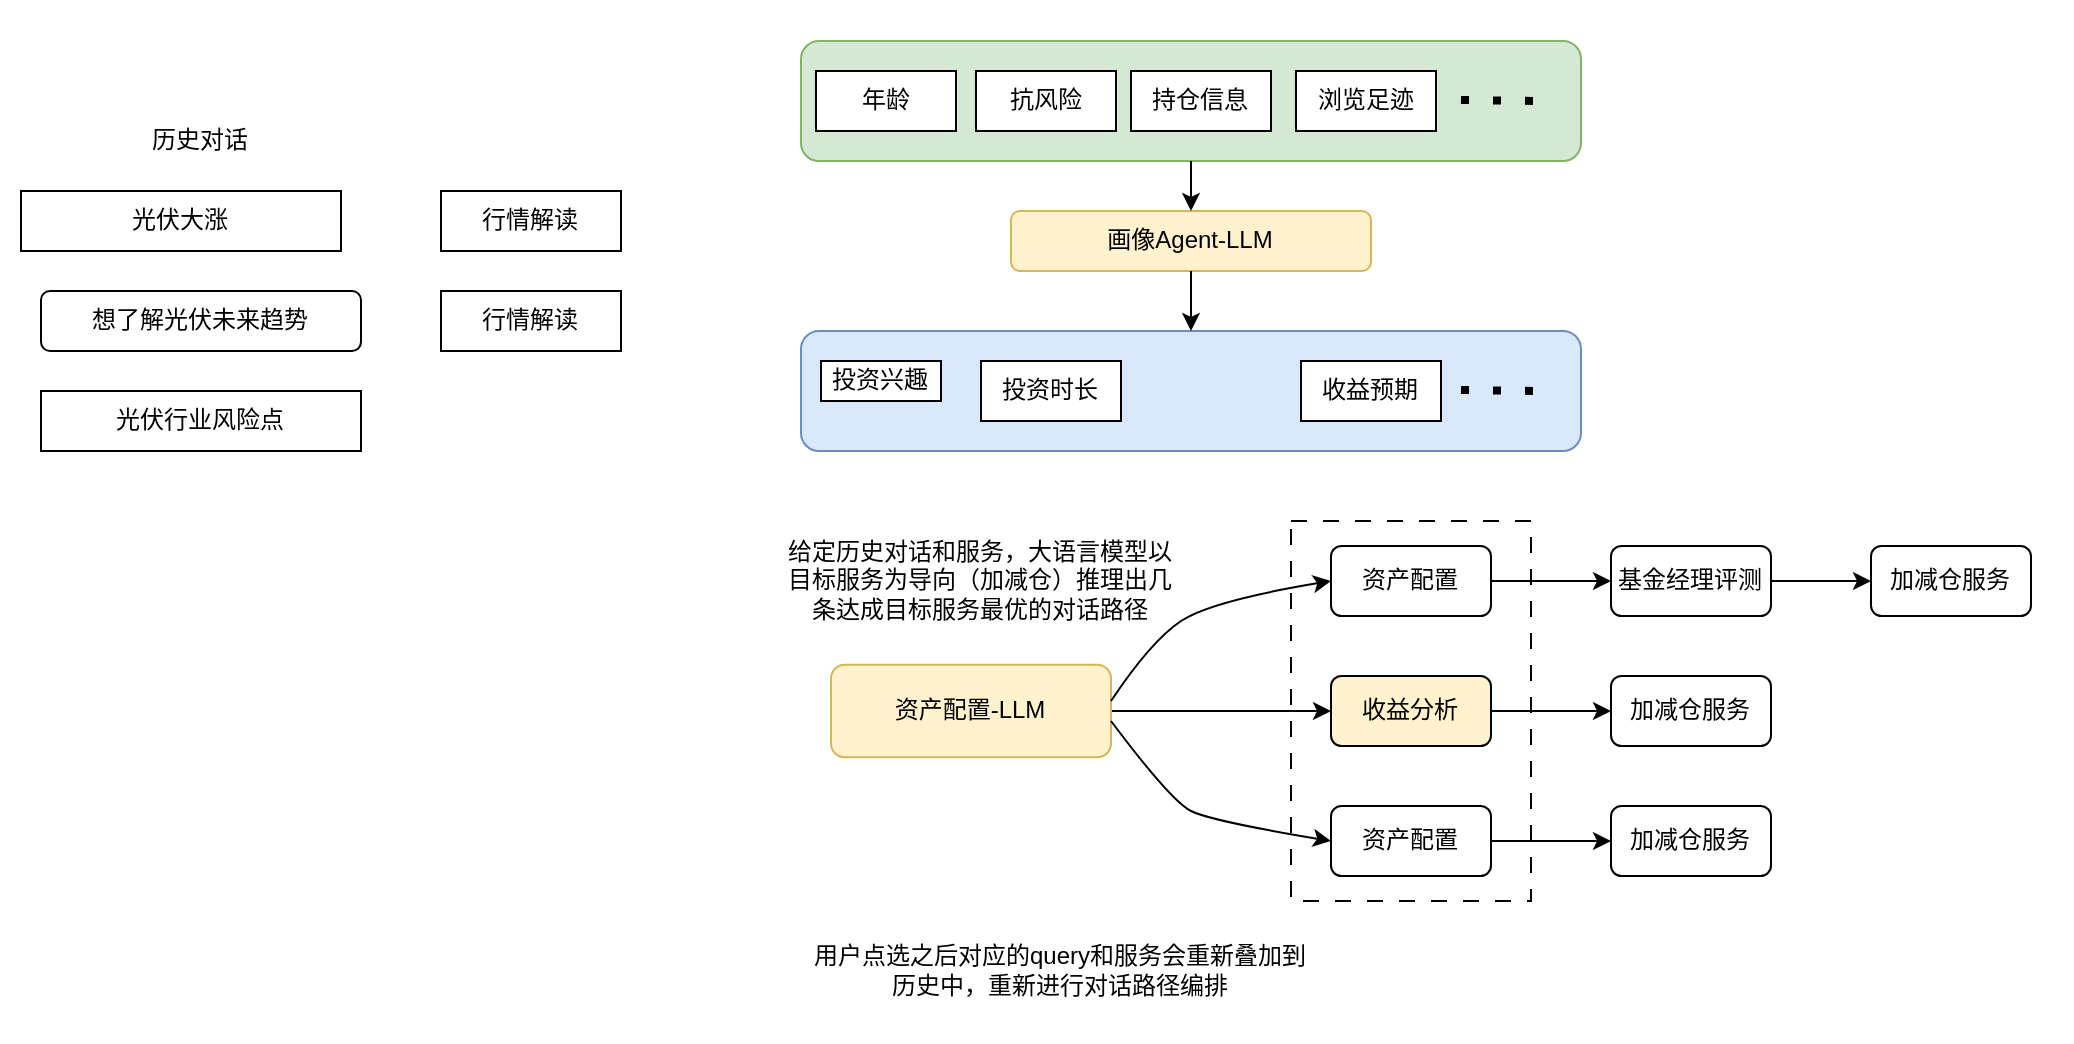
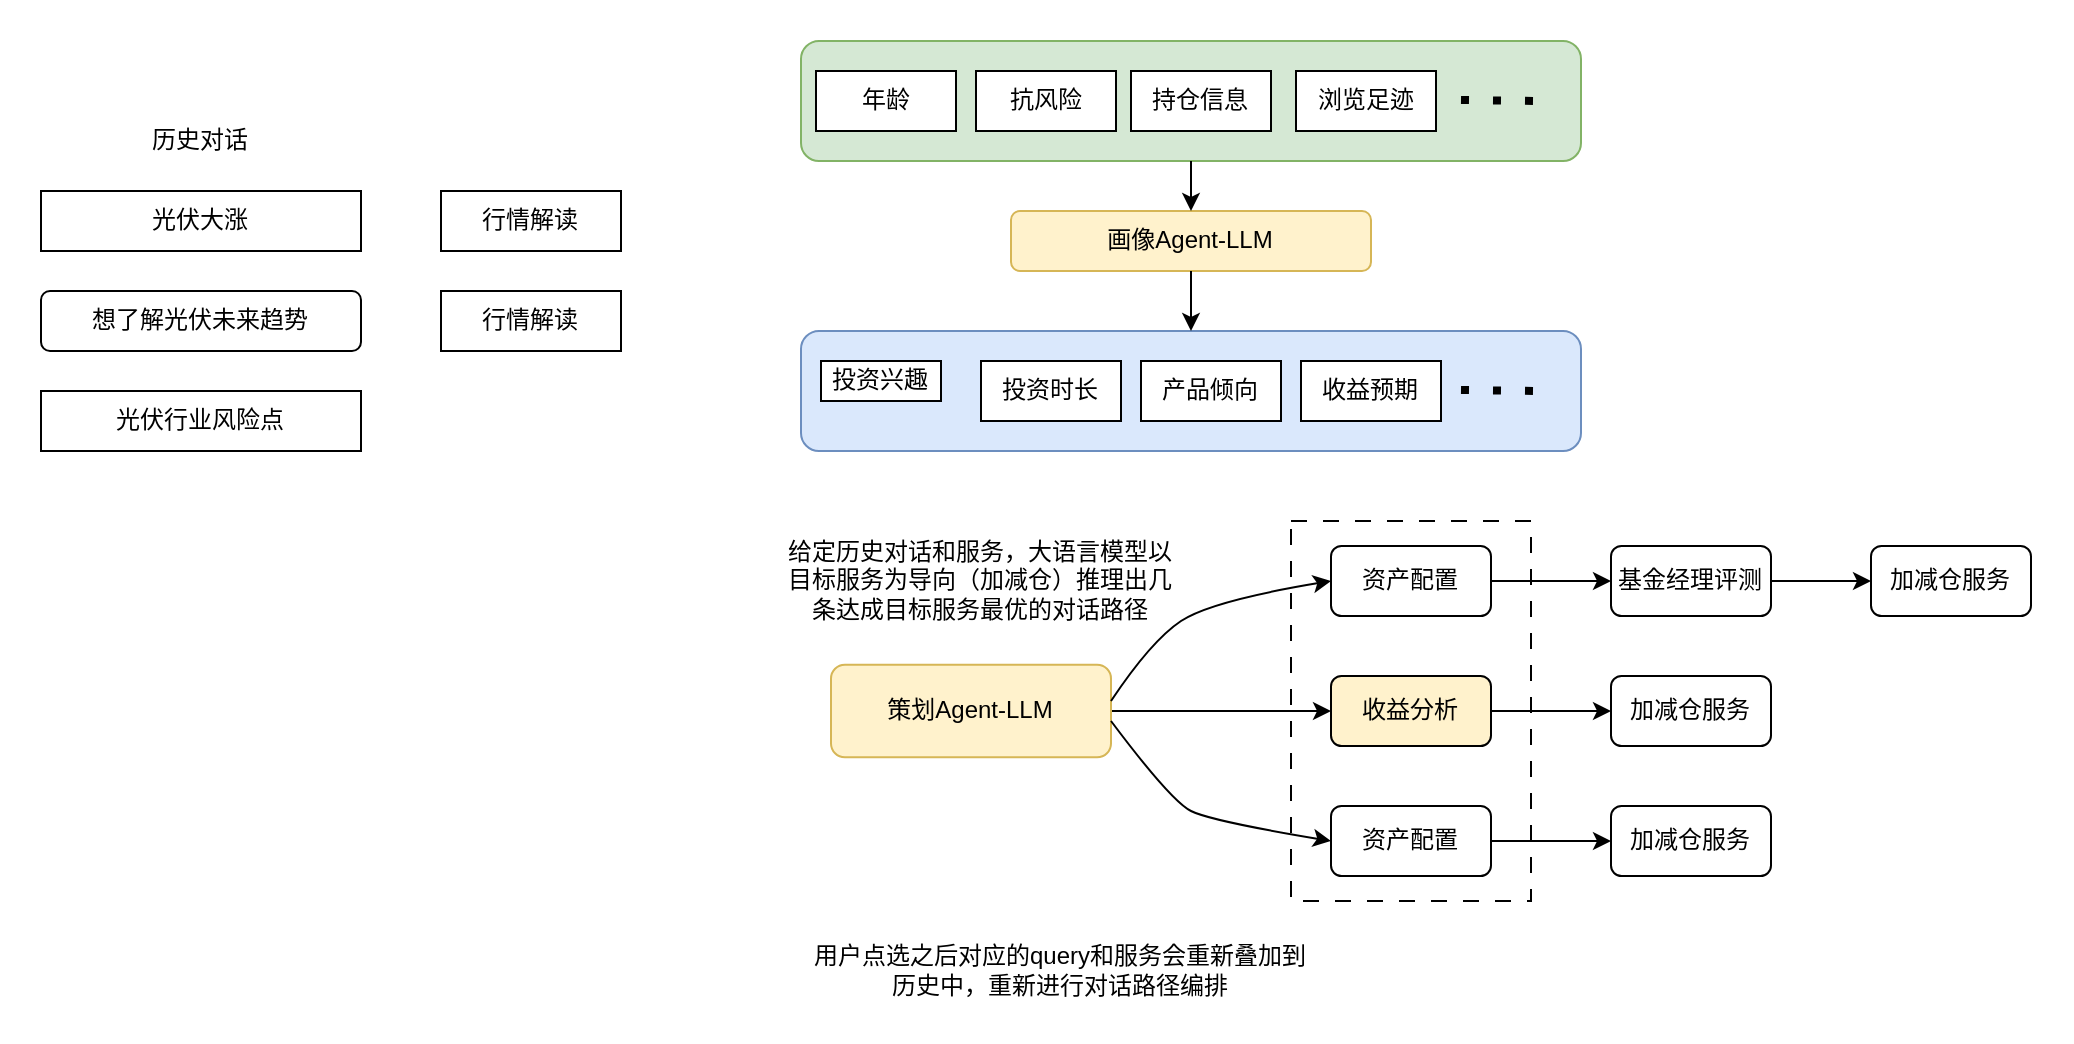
node "光伏大涨": moved (181, 221) -> (201, 221)
node "产品倾向": added
node "资产配置-LLM": label "资产配置-LLM" -> "策划Agent-LLM"
